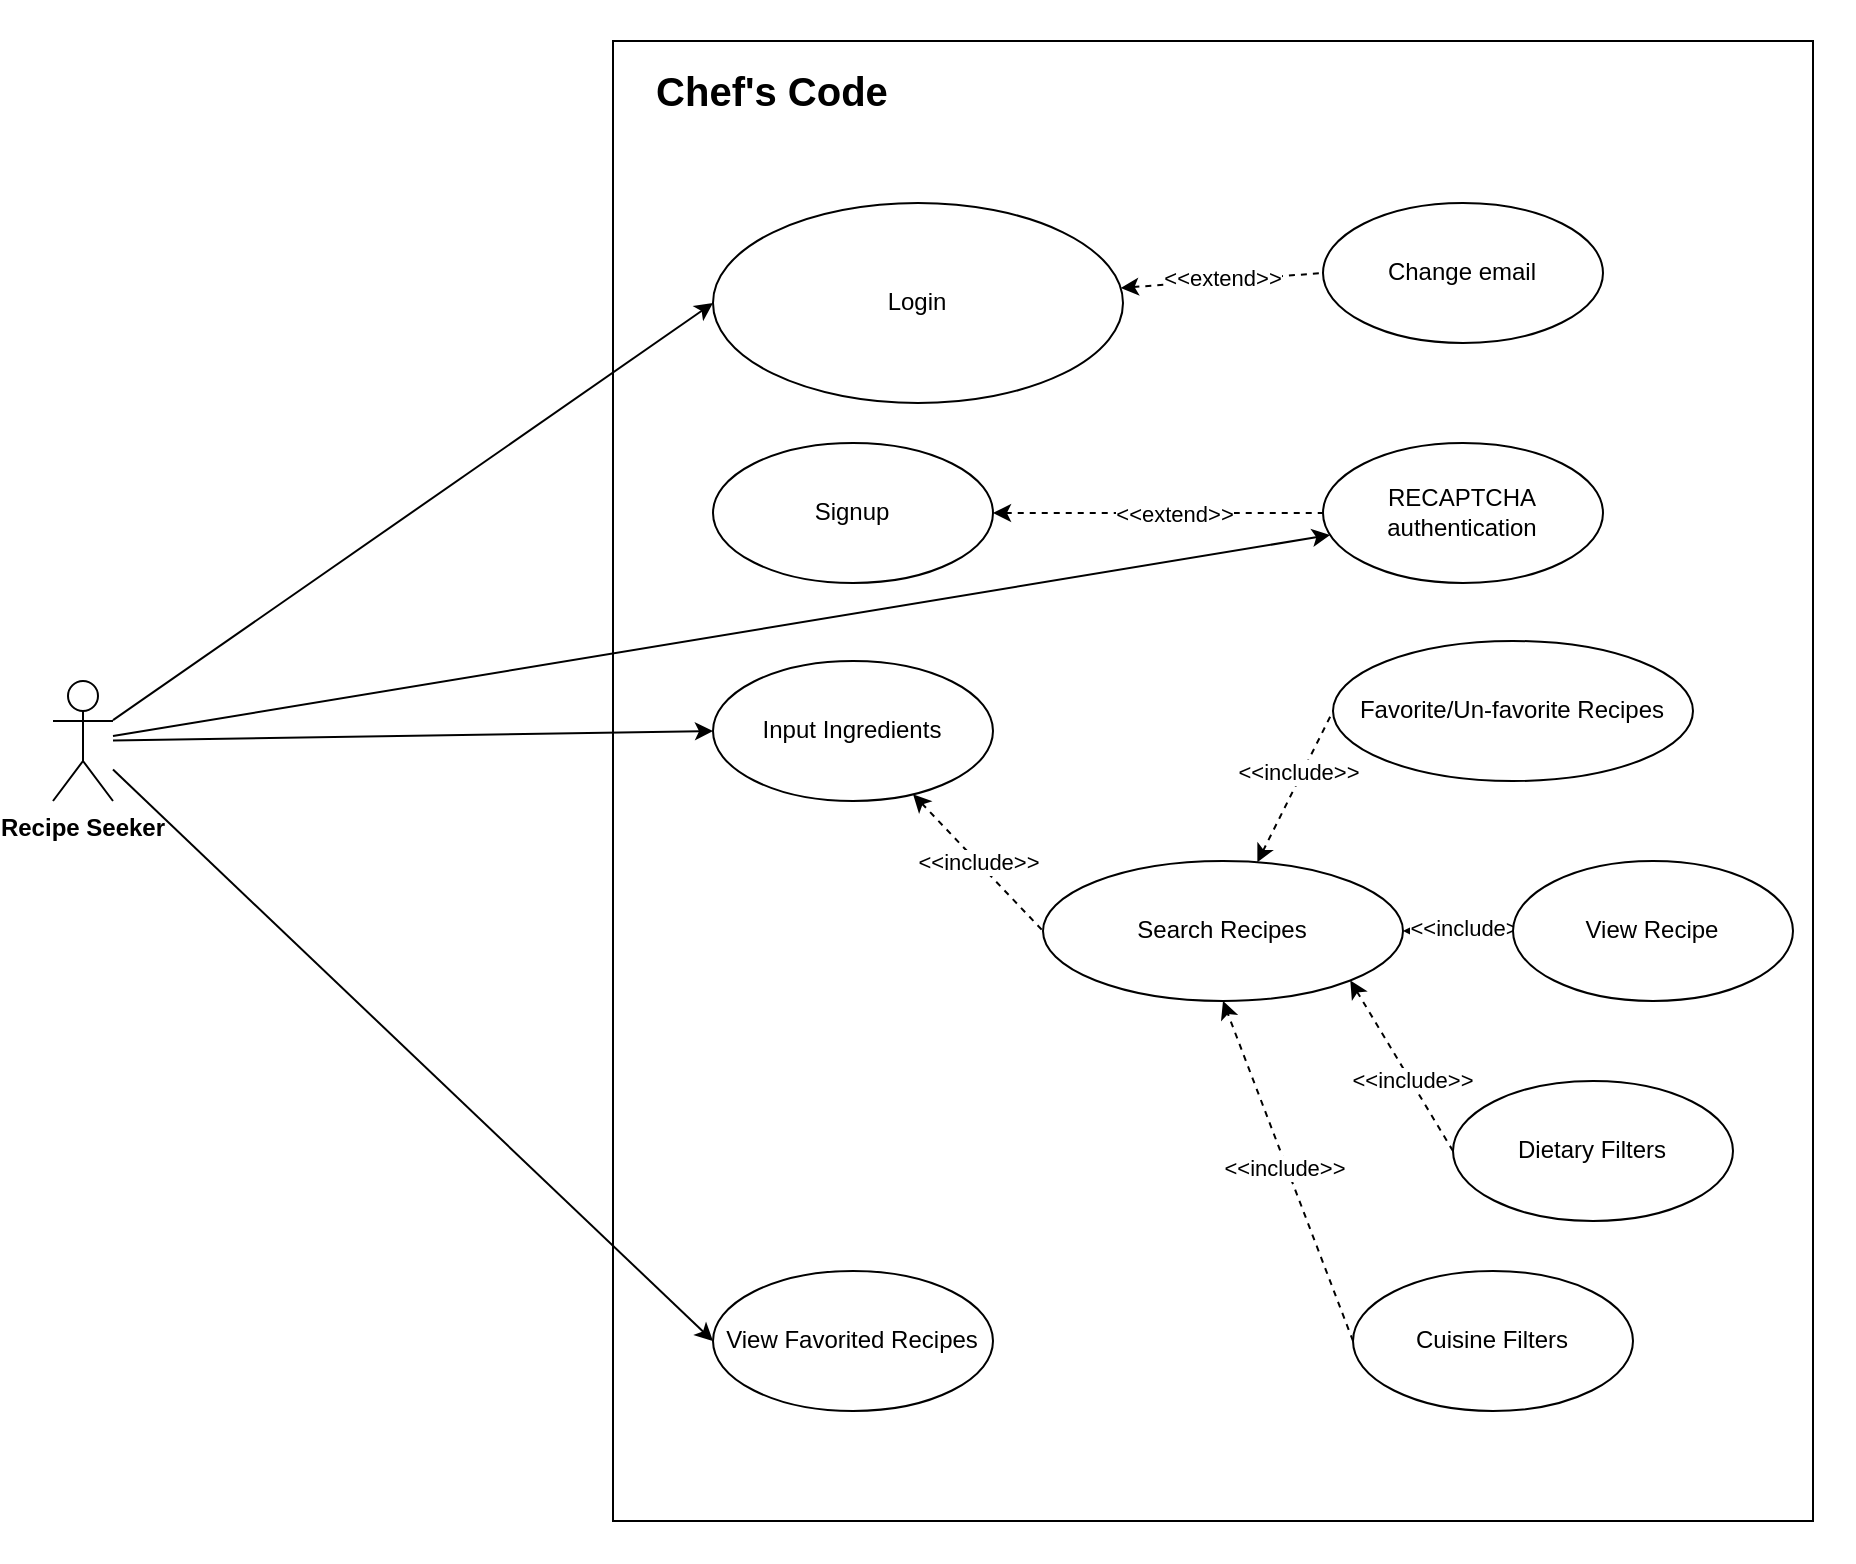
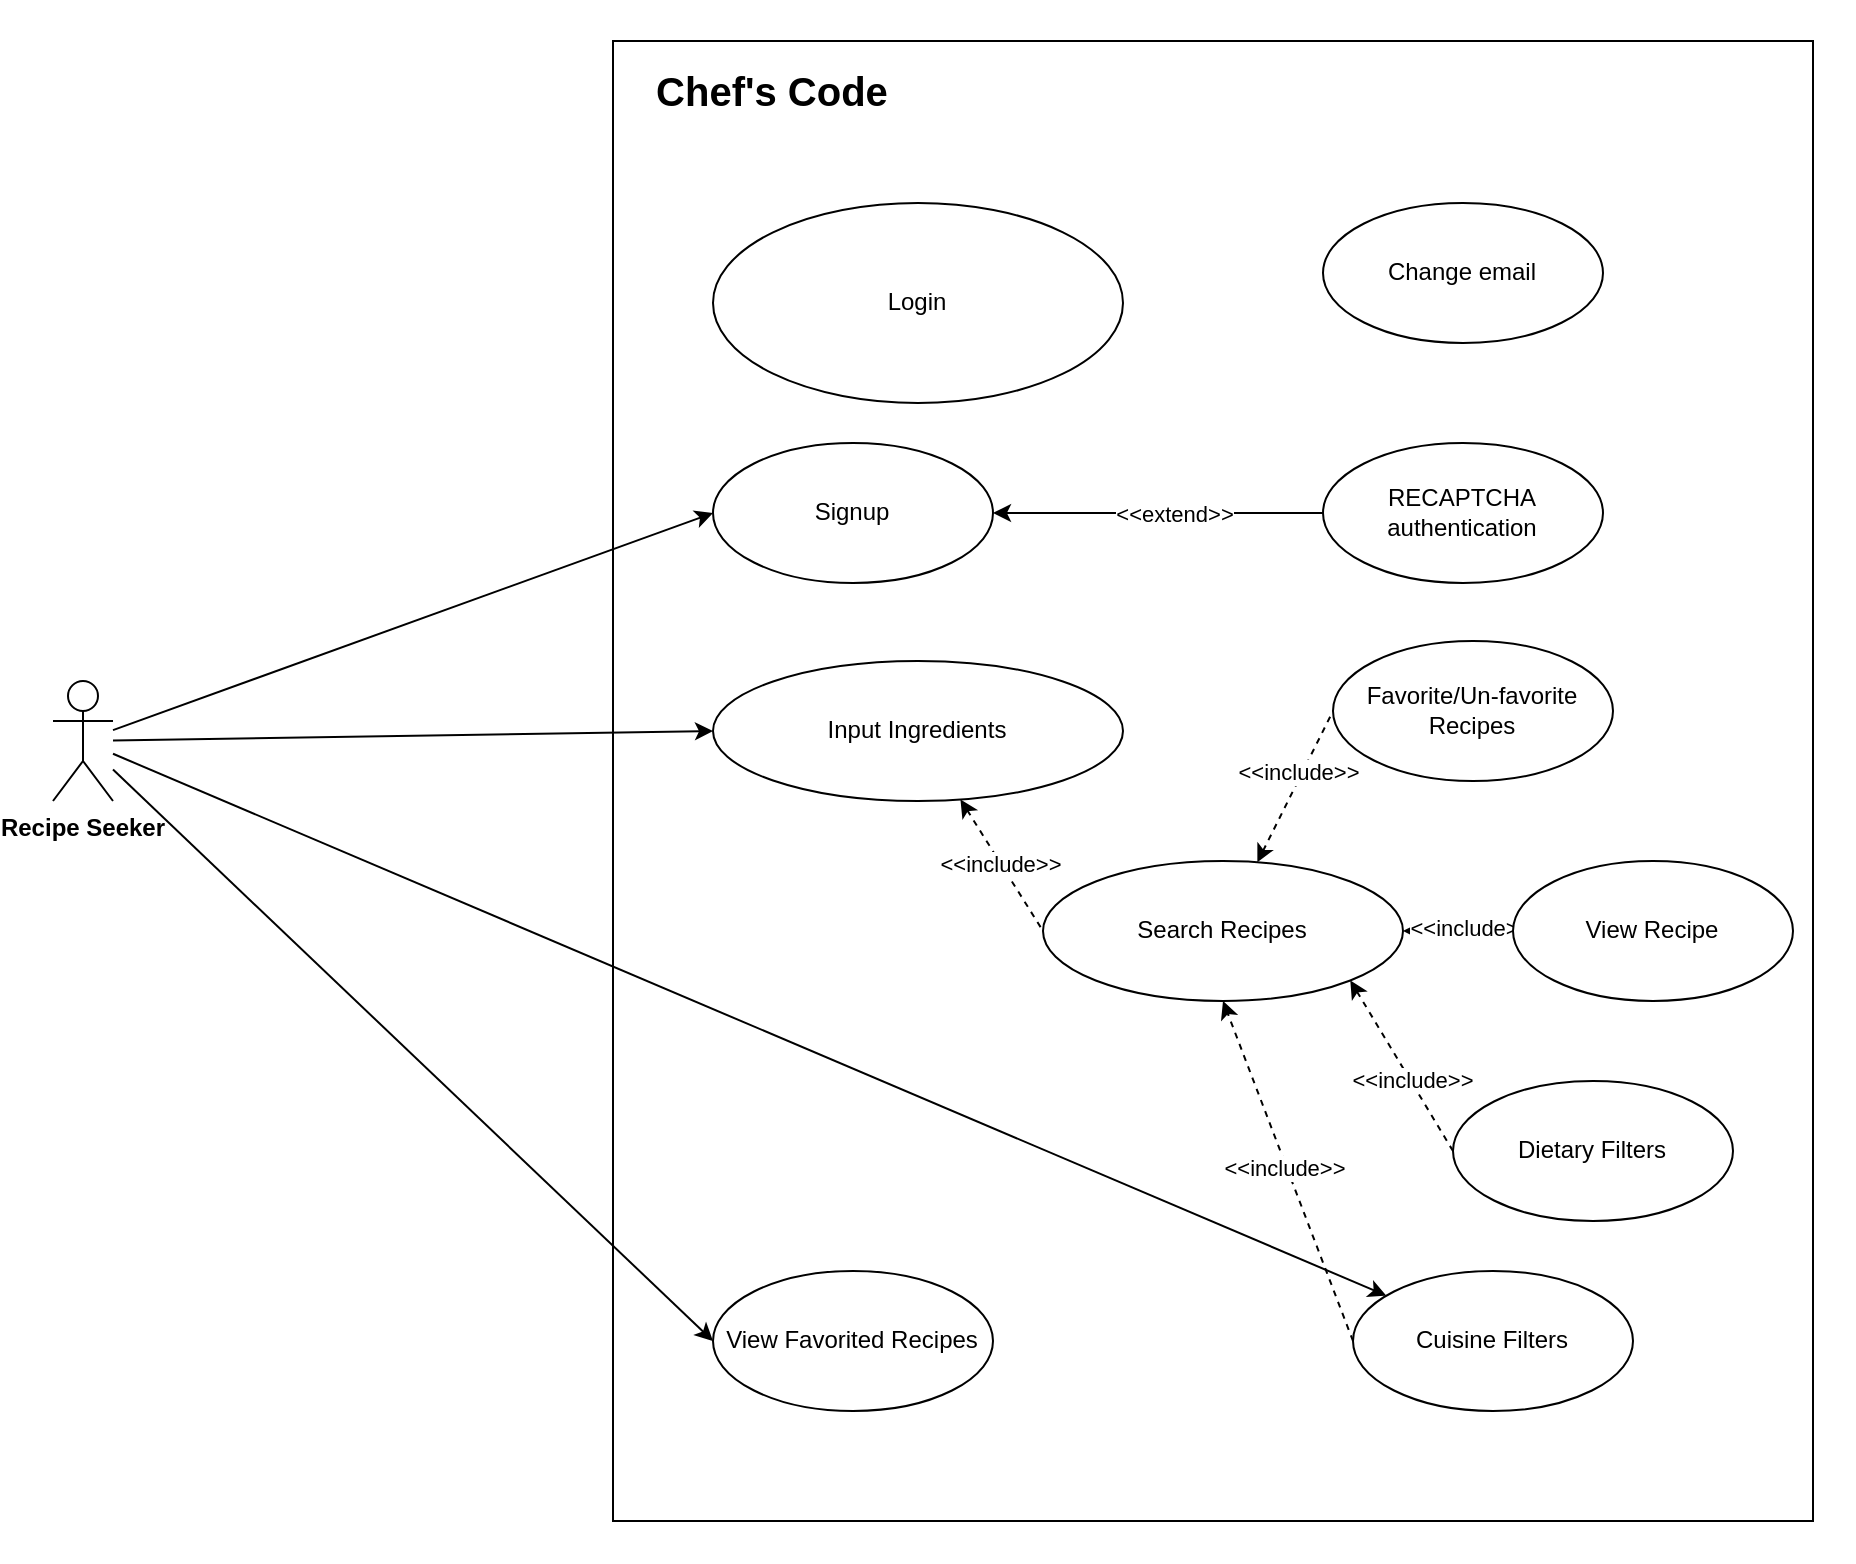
edge "Change email" -> "Login": removed, label "<<extend>>"
edge "RECAPTCHA authentication" -> "Signup": style dashed -> solid
edge "Recipe Seeker" -> "Login": now "Recipe Seeker" -> "Cuisine Filters"
edge "Recipe Seeker" -> "RECAPTCHA authentication": now "Recipe Seeker" -> "Signup"
node "Favorite/Un-favorite Recipes": size 360x140 -> 280x140
node "Input Ingredients": size 280x140 -> 410x140
